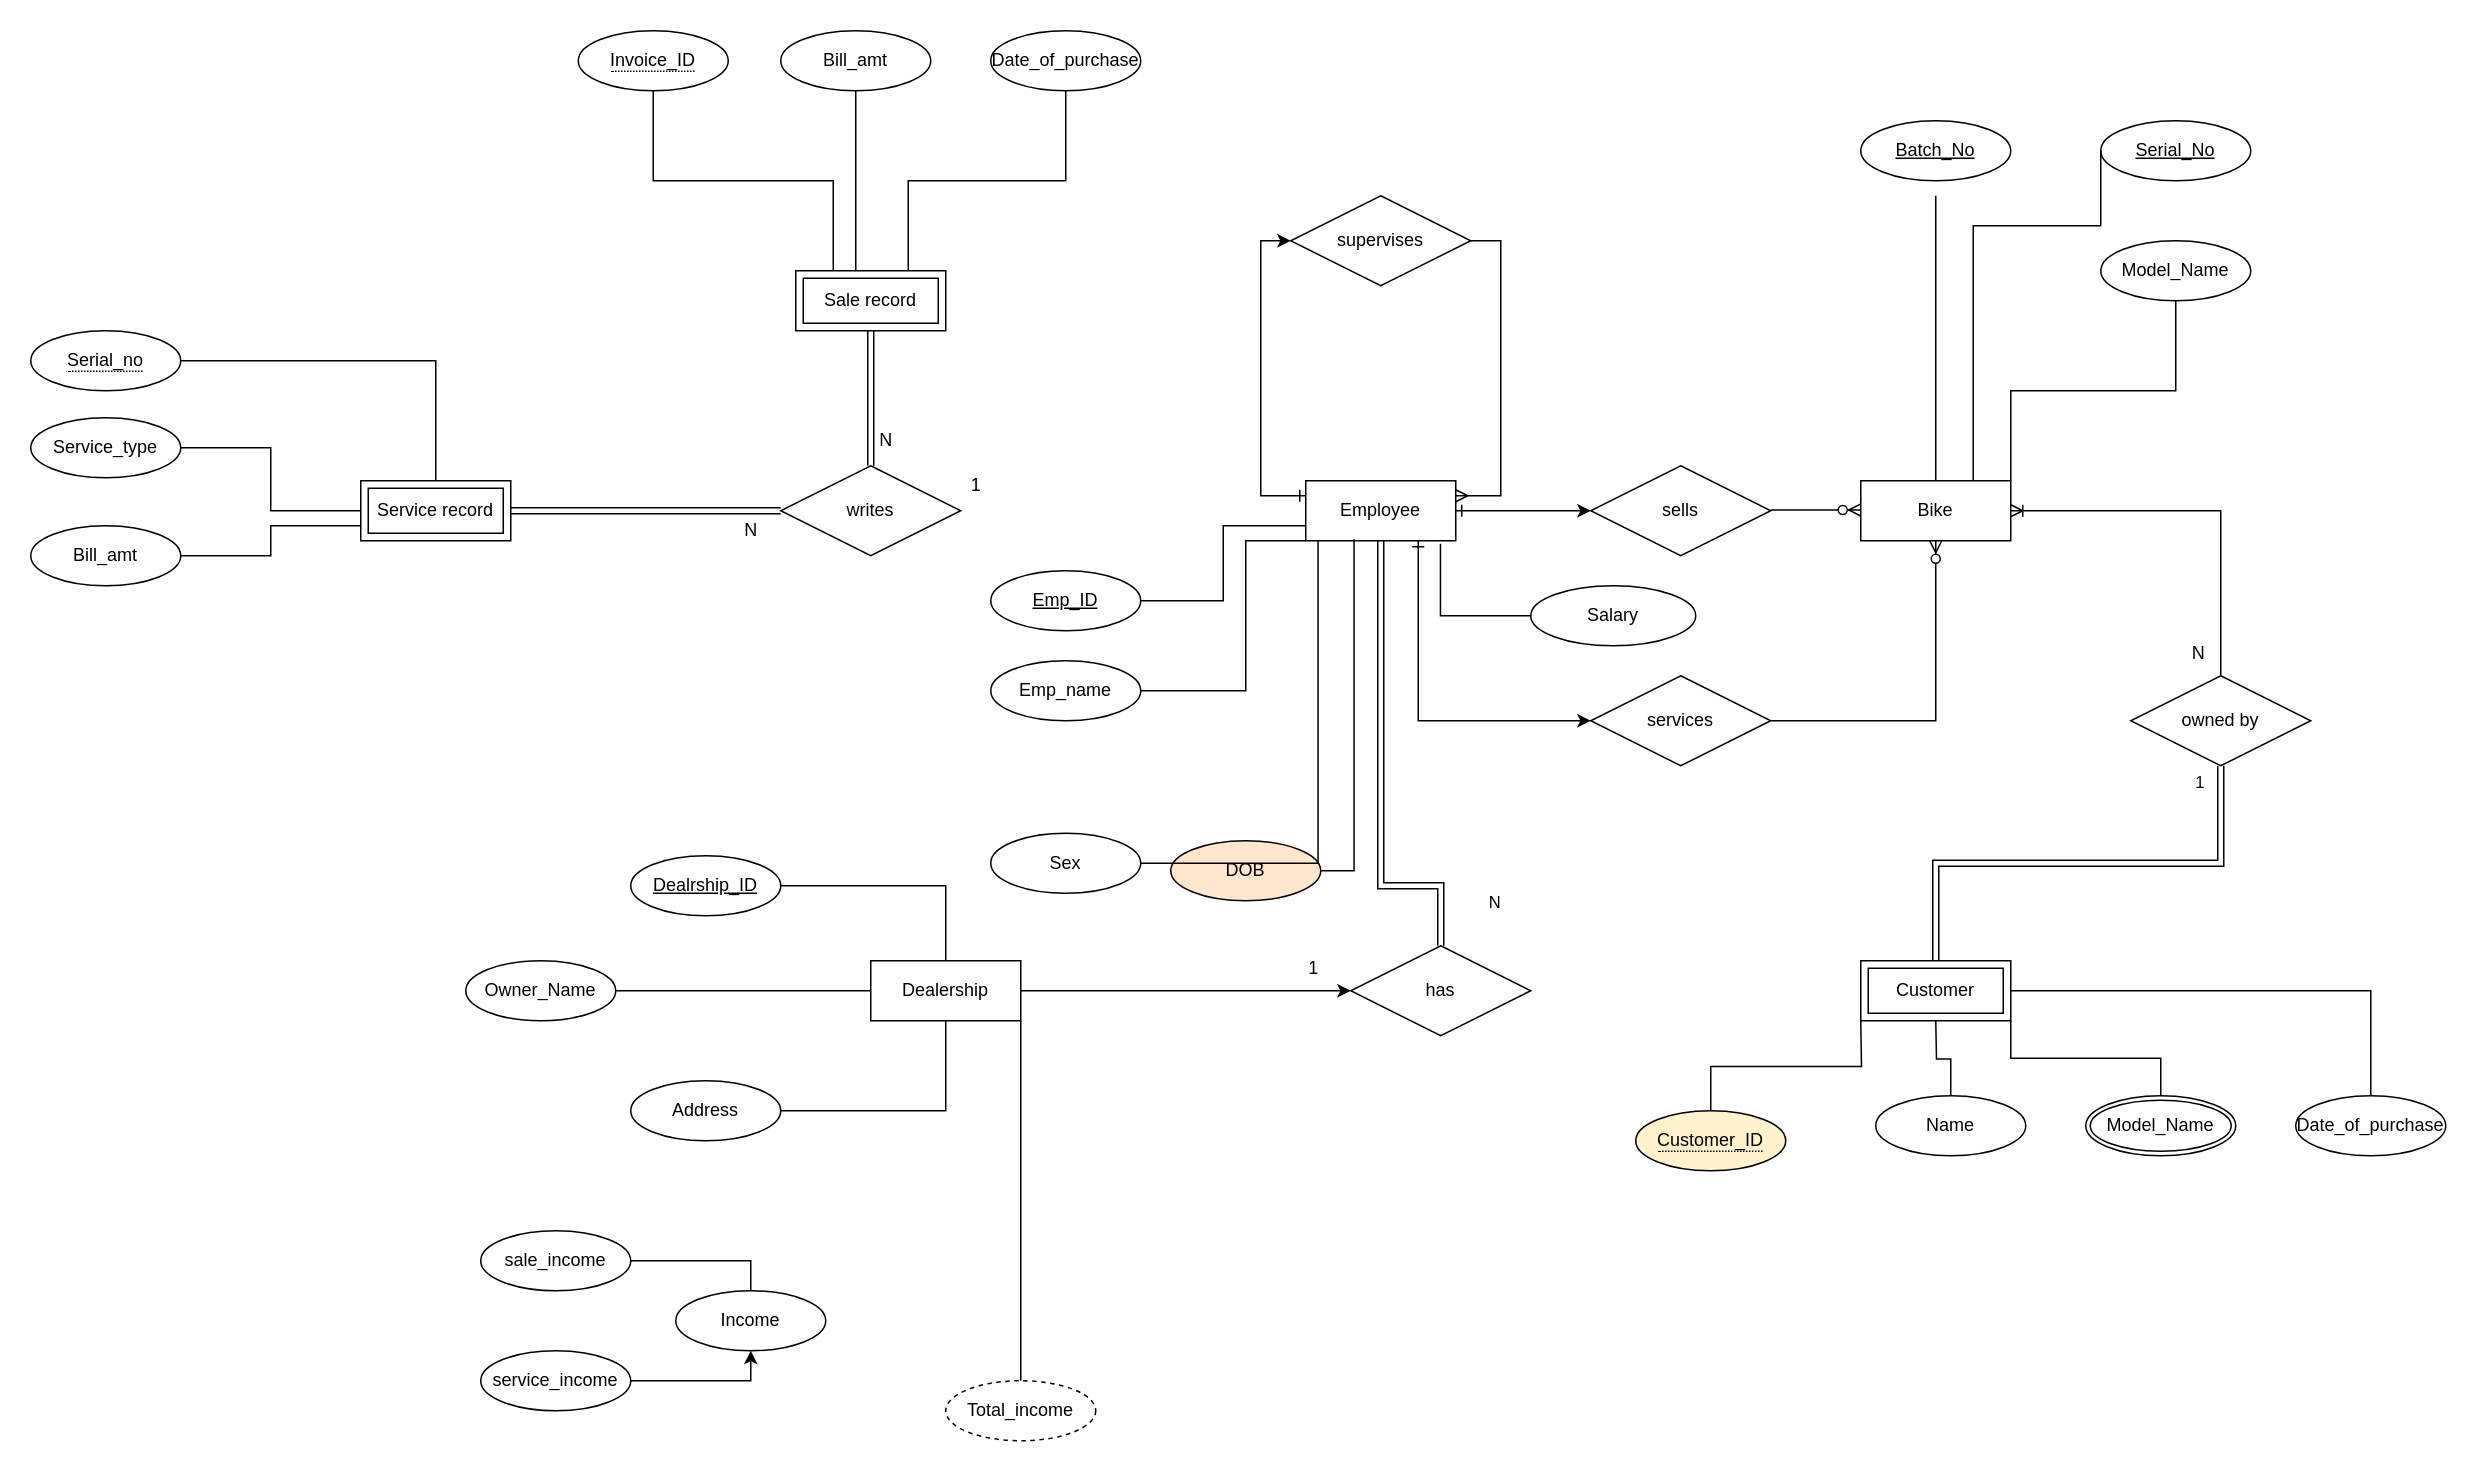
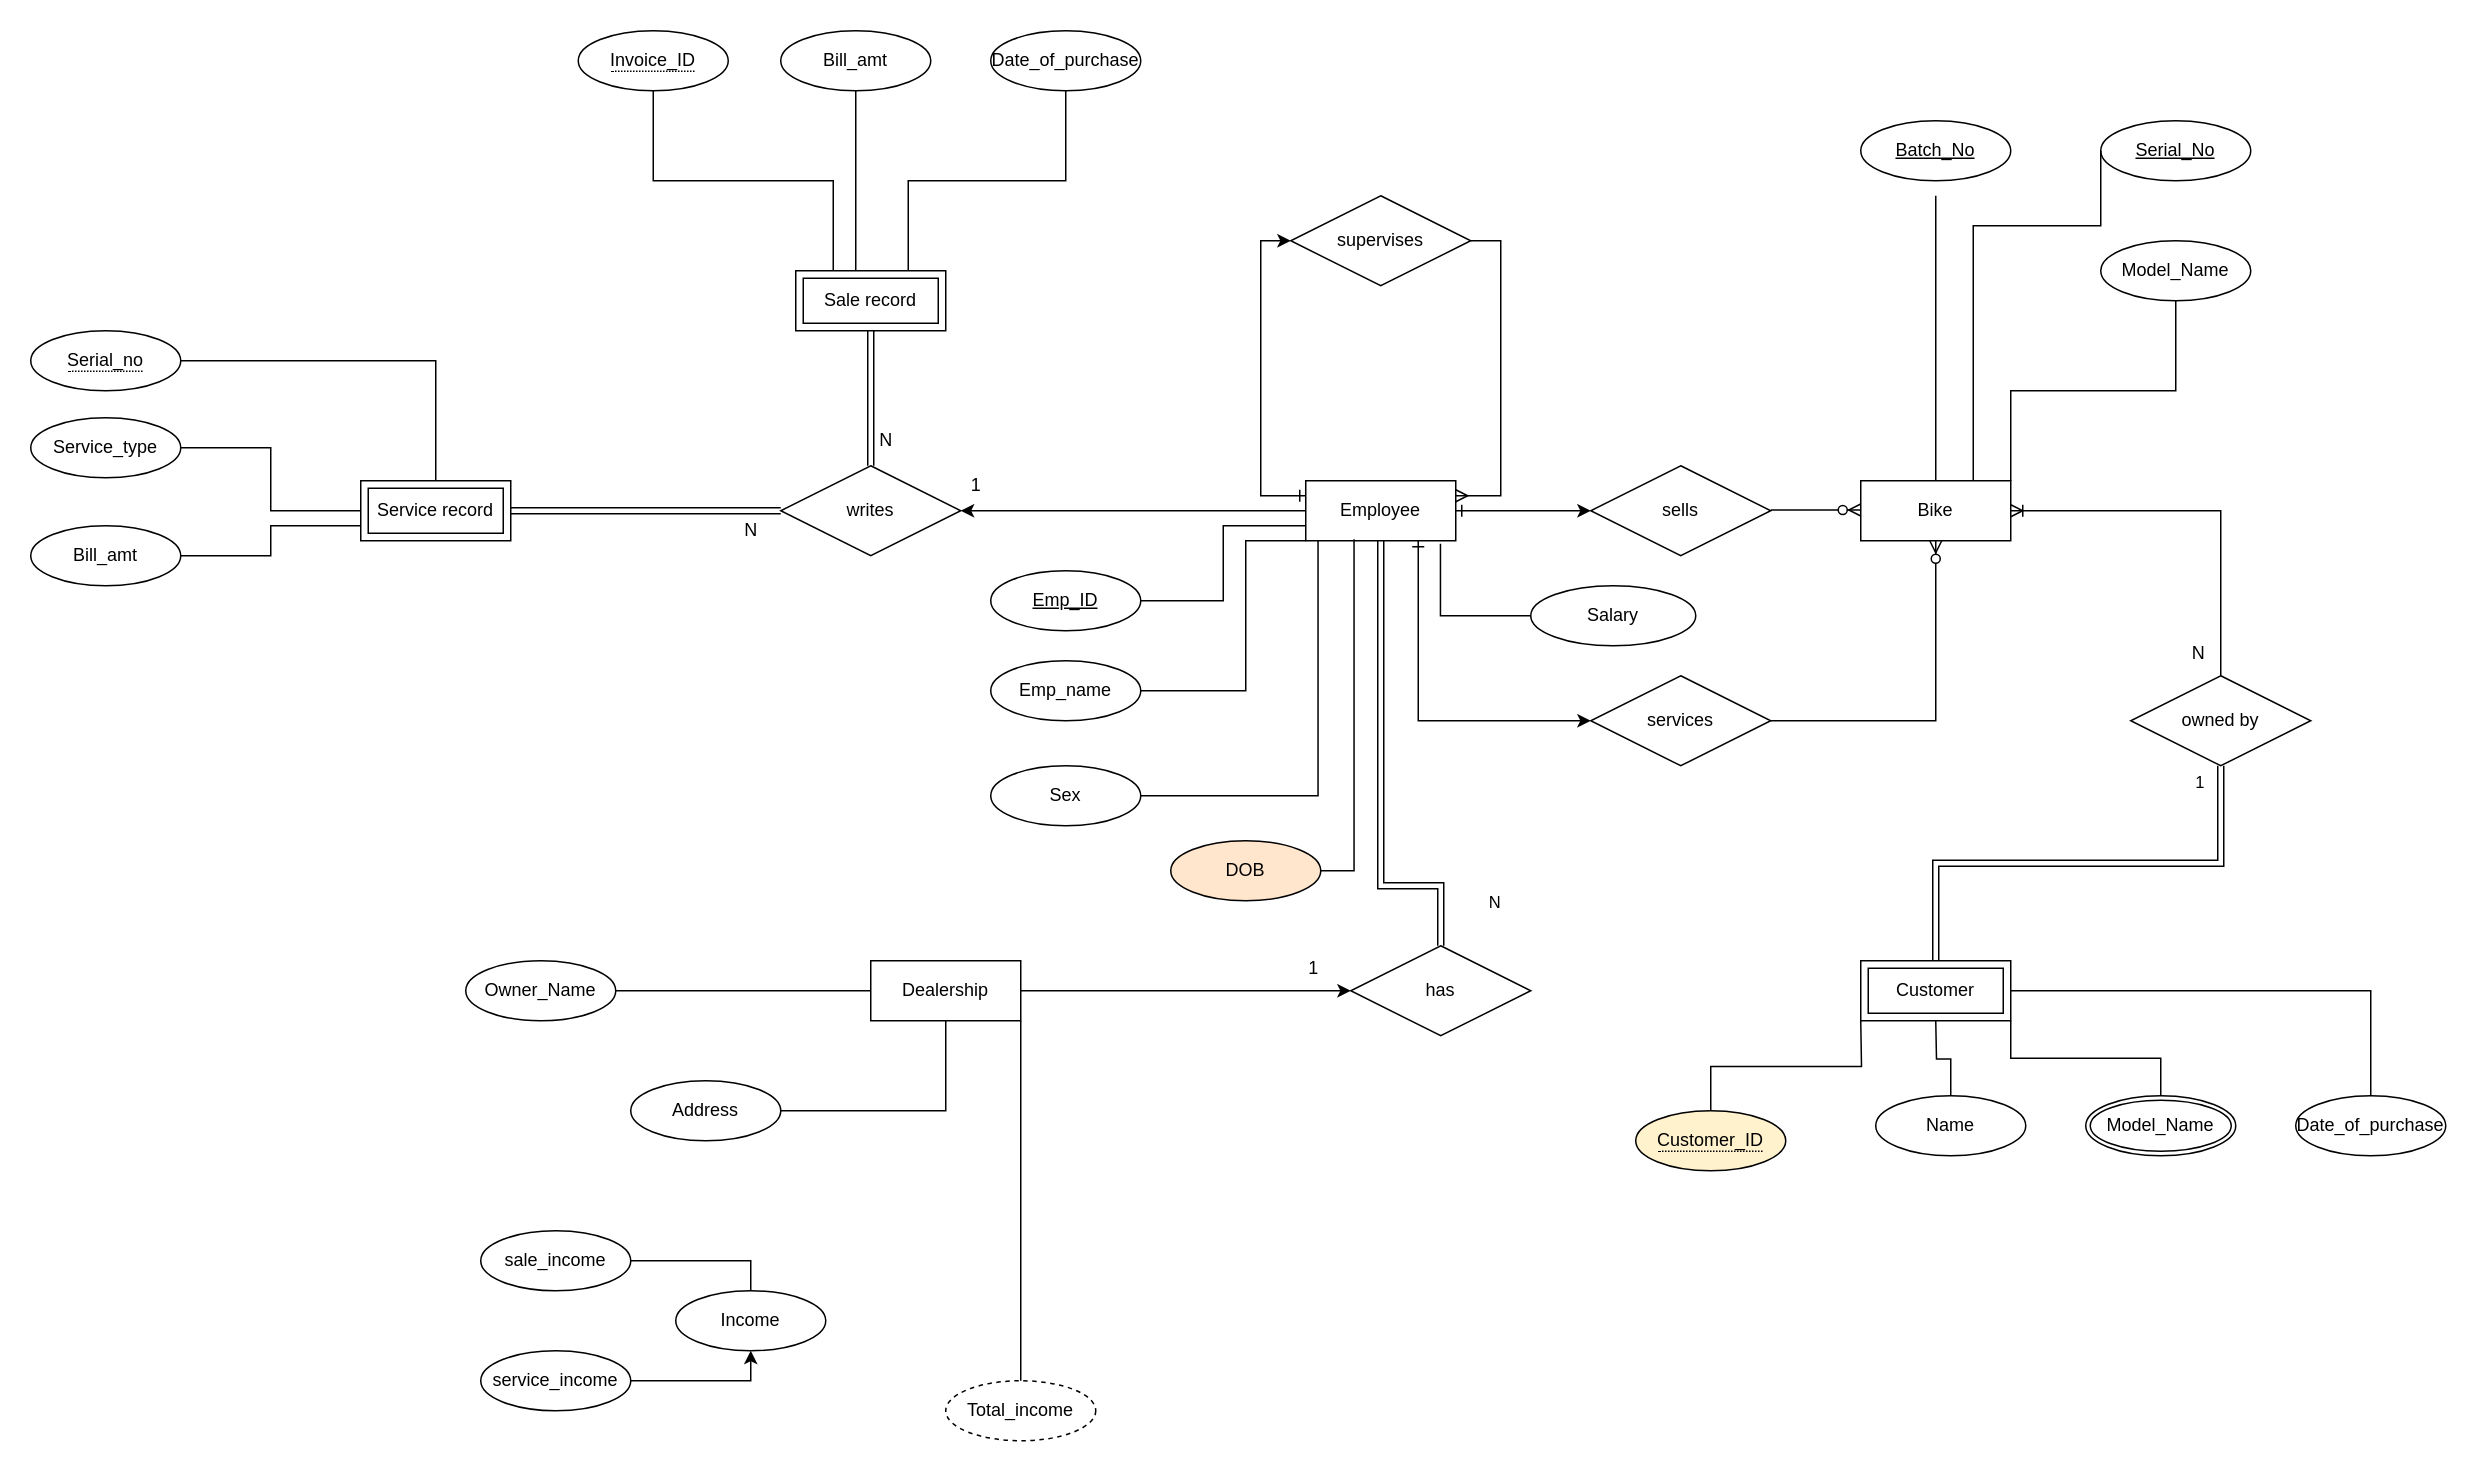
edge "Employee" -> "writes": added
node "Sex": moved (1066, 863) -> (1066, 796)
node "Dealrship_ID": removed
edge "Dealrship_ID" -- "Dealership": removed
